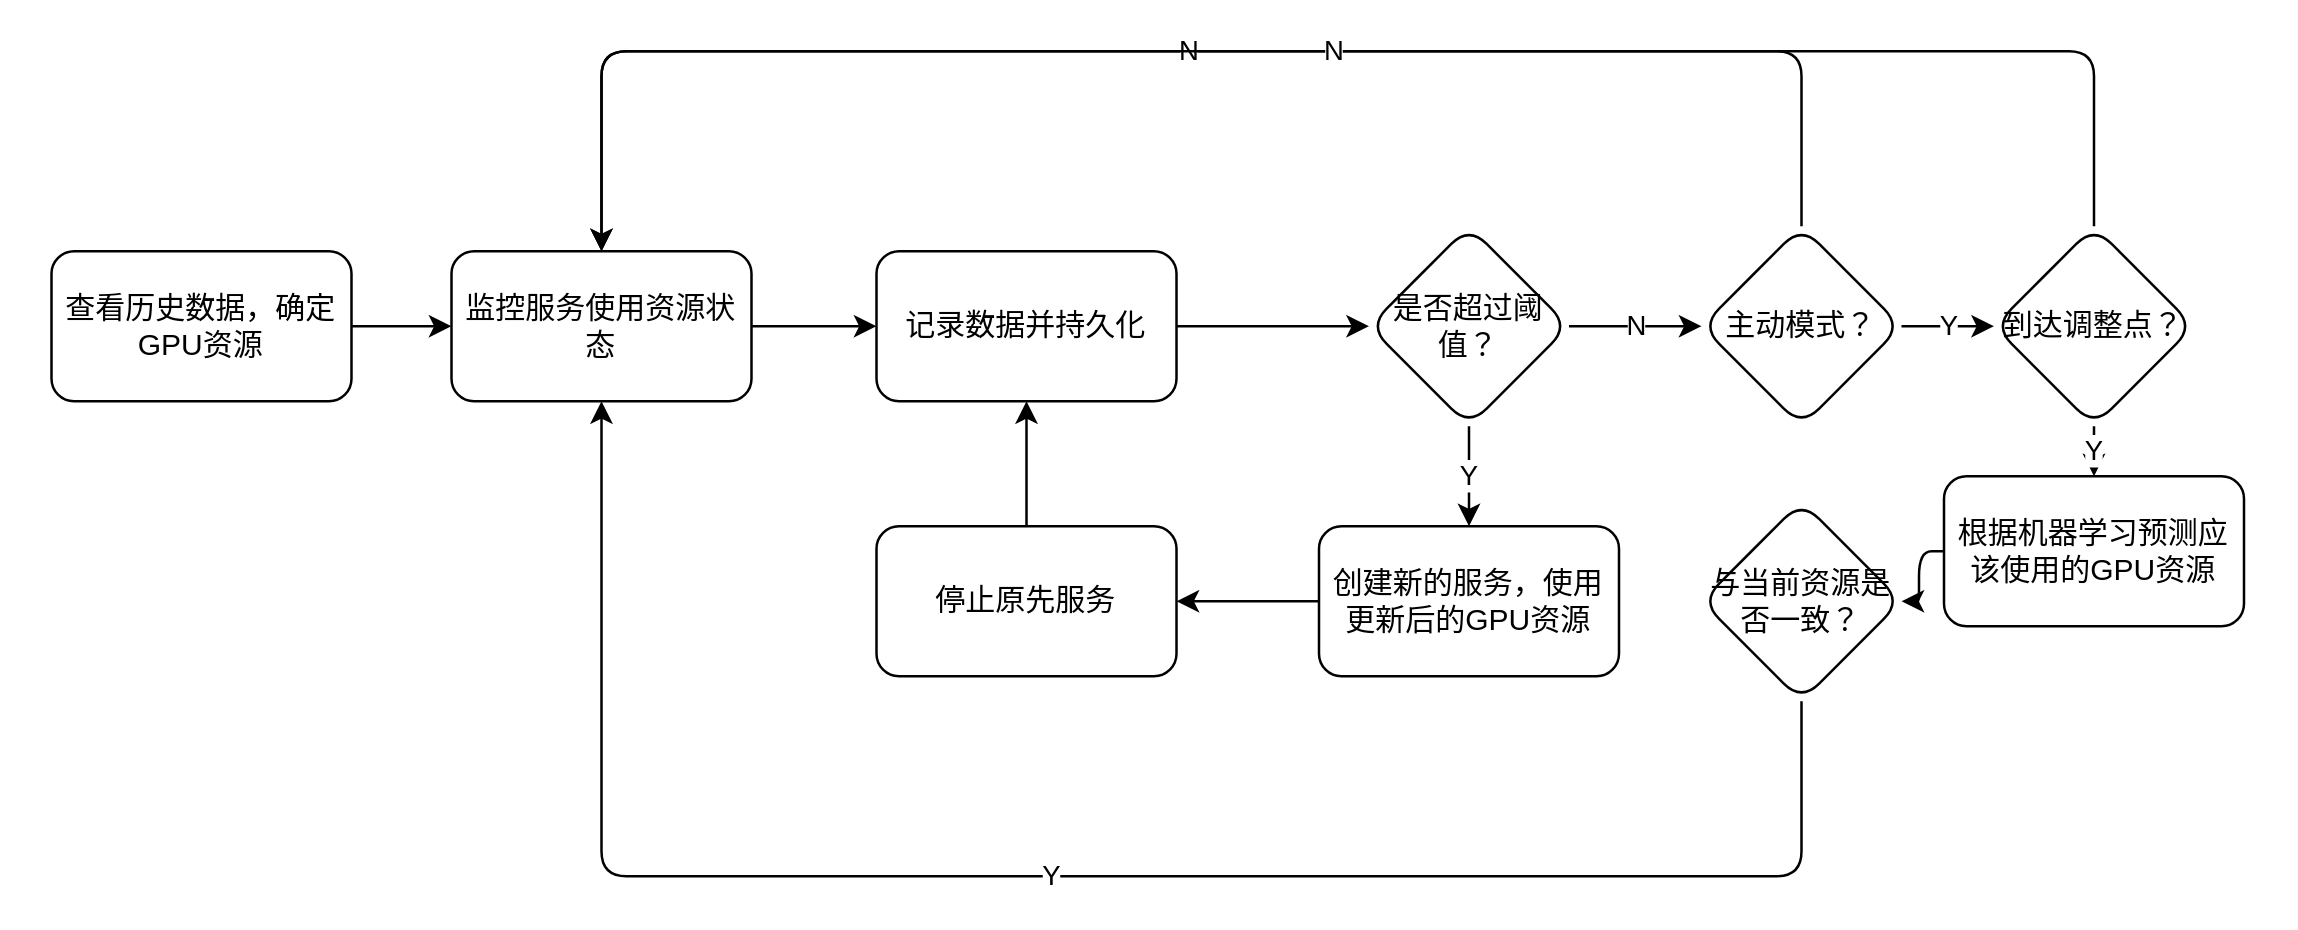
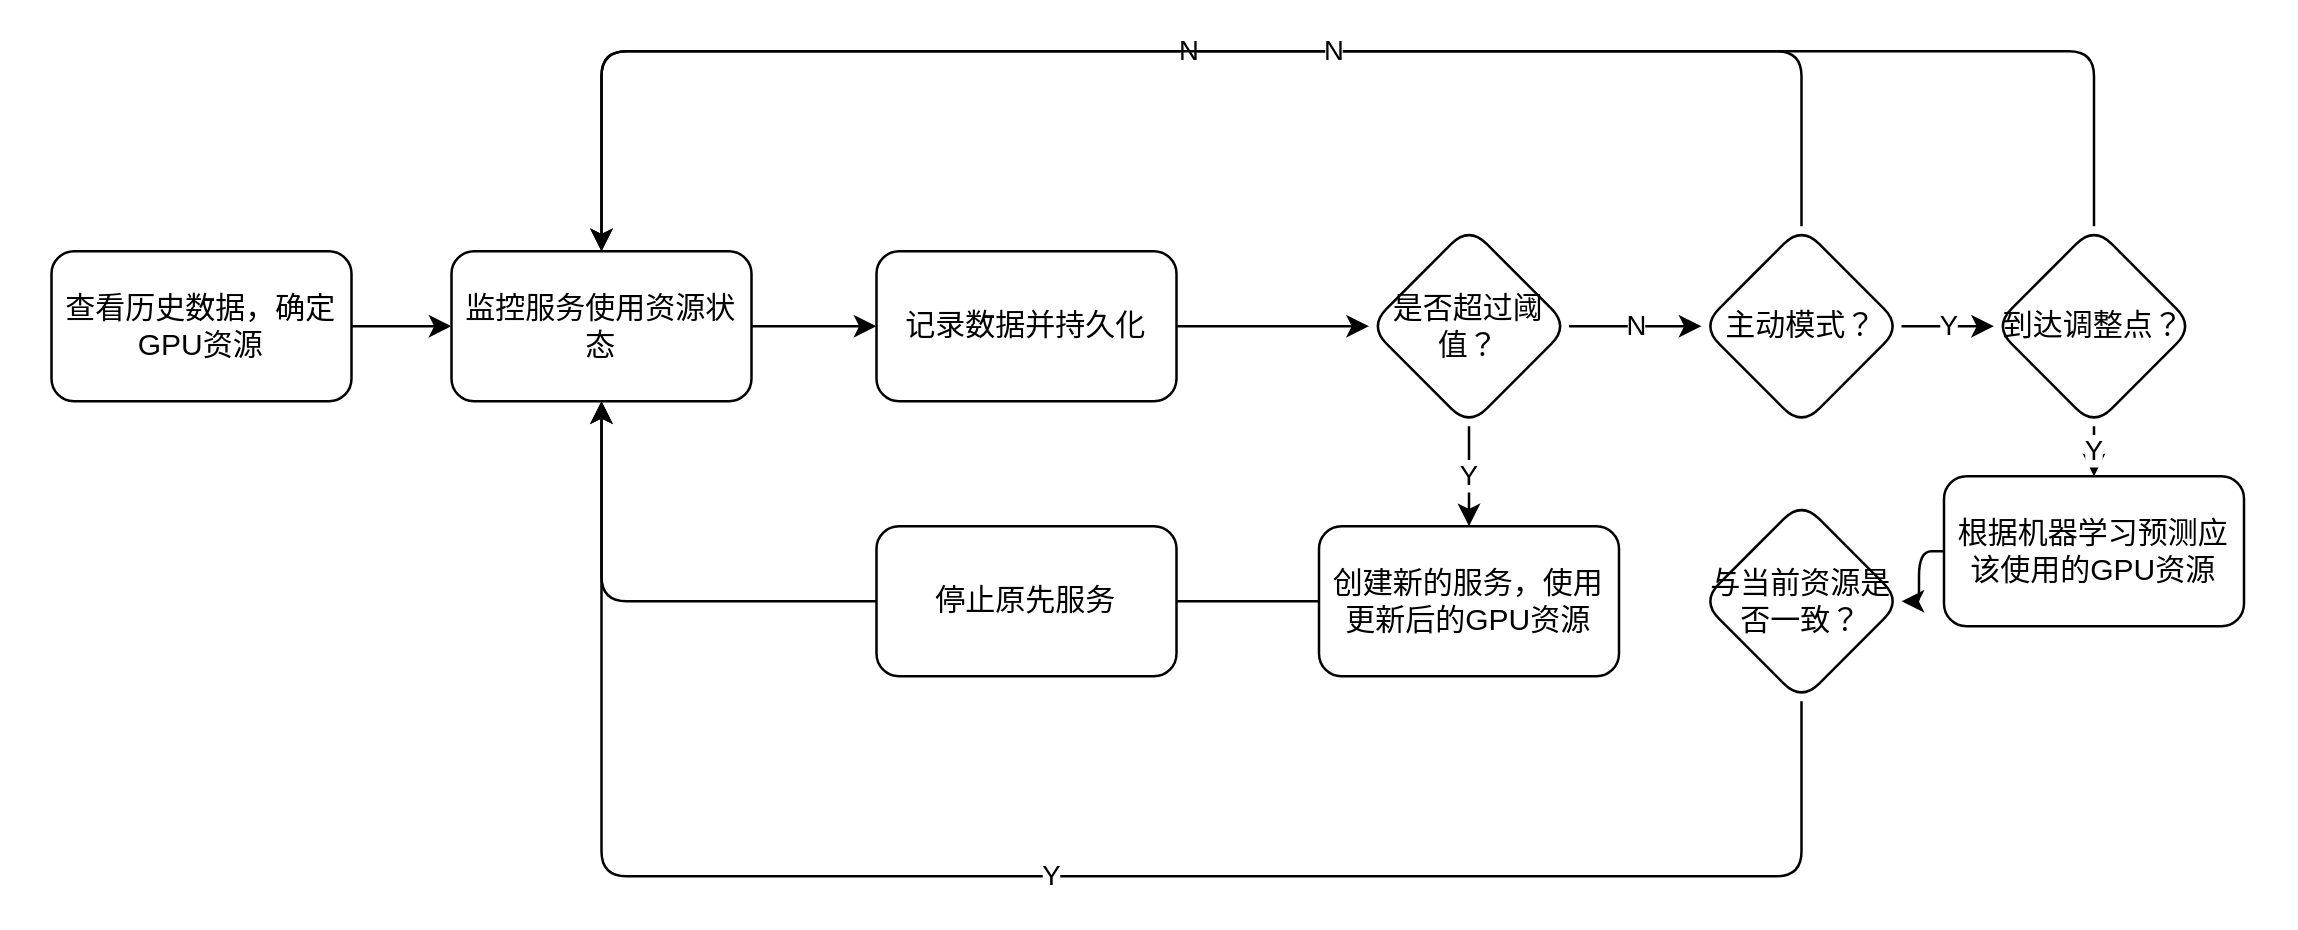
edge "停止原先服务" -> "记录数据并持久化": now "停止原先服务" -> "监控服务使用资源状态"
edge "创建新的服务，使用更新后的GPU资源" -> "停止原先服务": arrowhead classic -> none
